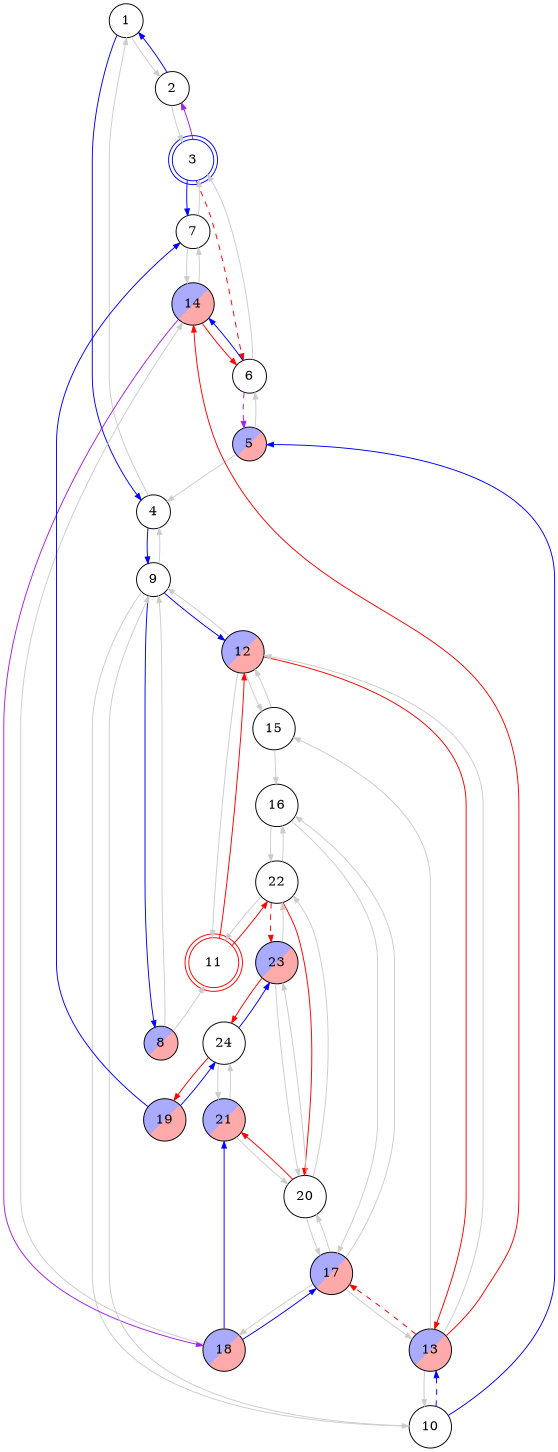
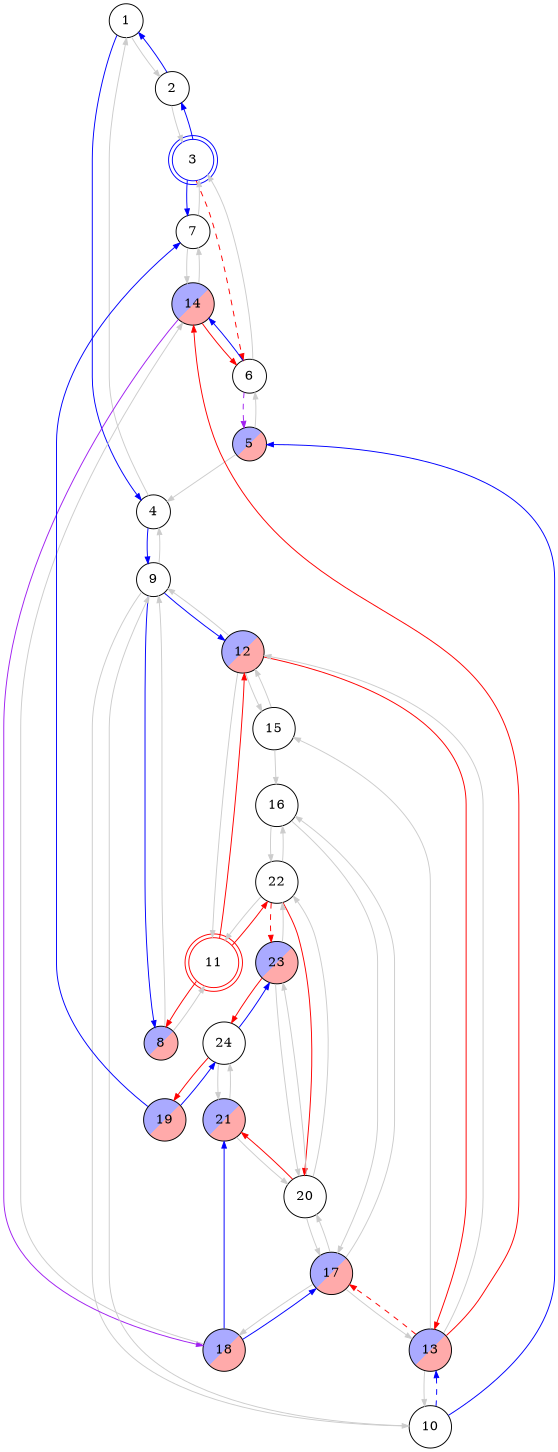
edge "3" -> "2": color purple -> blue
edge "11" -> "8": added
